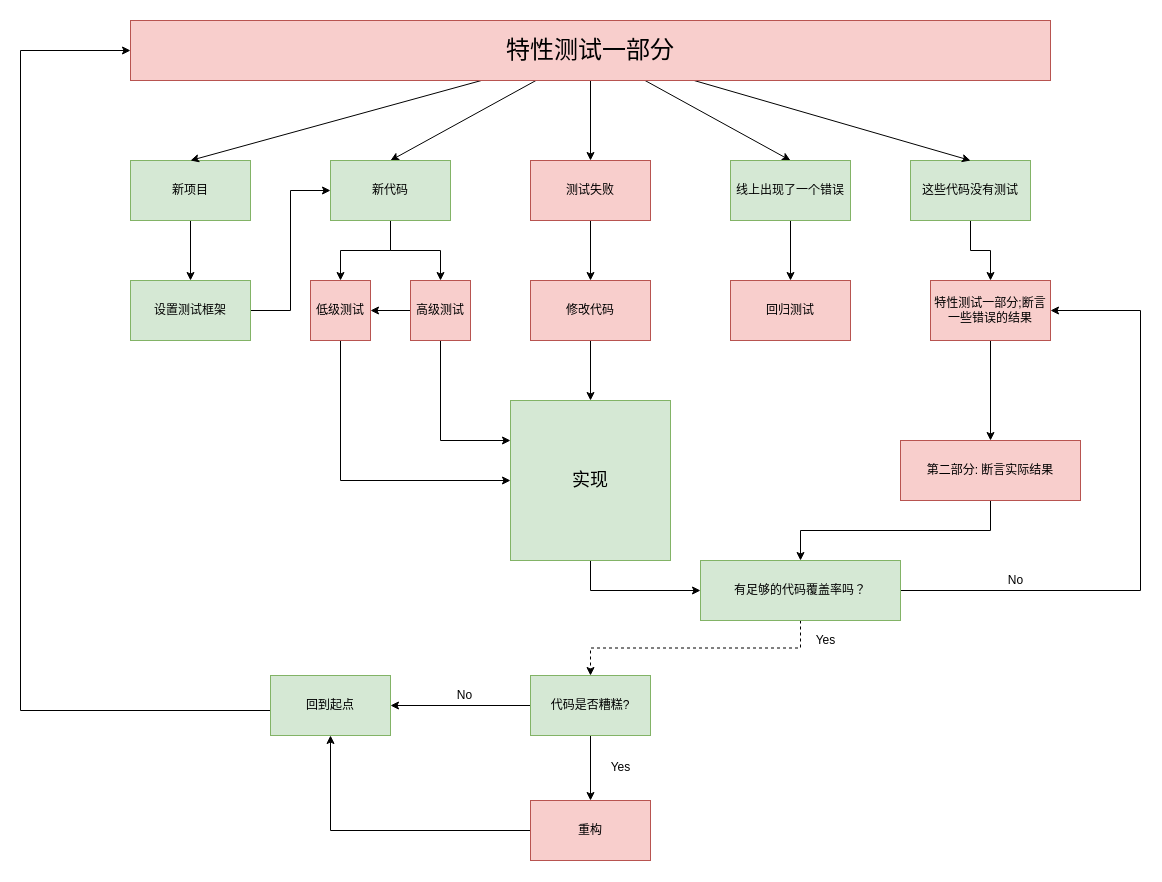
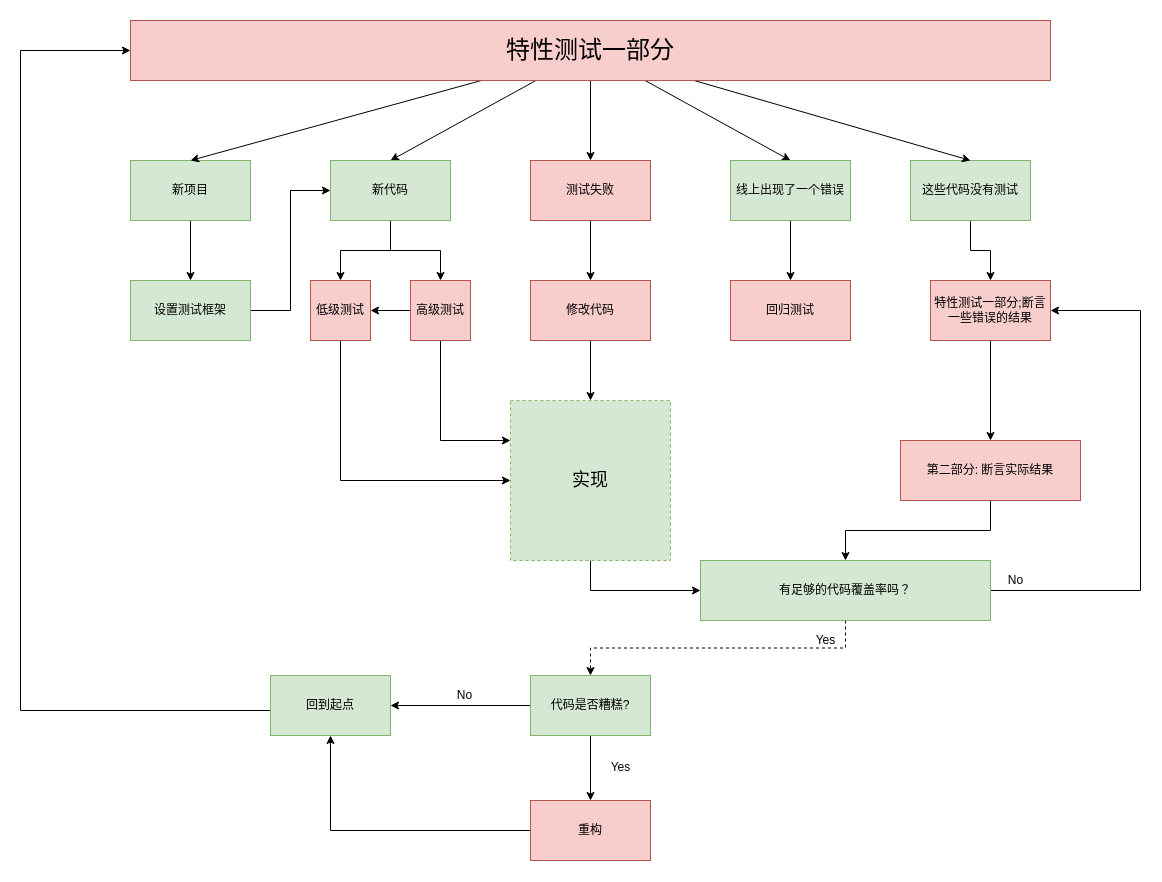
node "实现": style solid -> dashed
node "有足够的代码覆盖率吗？": size 200x60 -> 290x60
